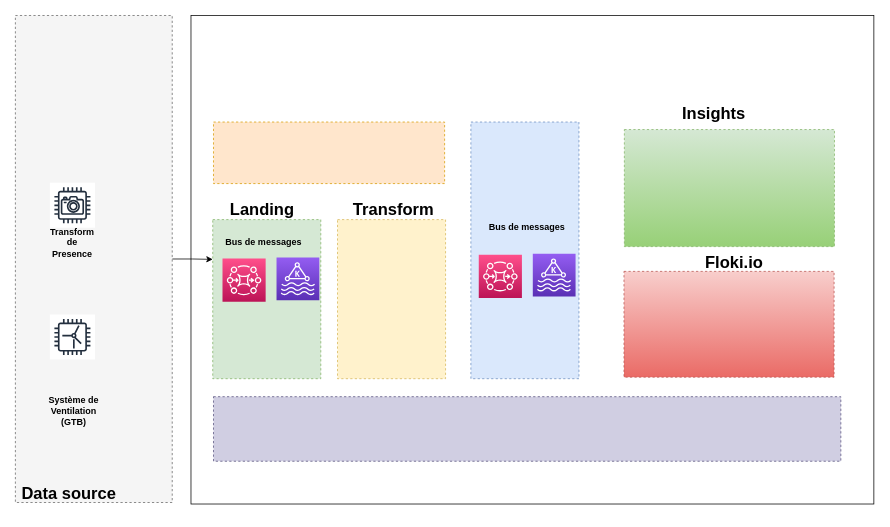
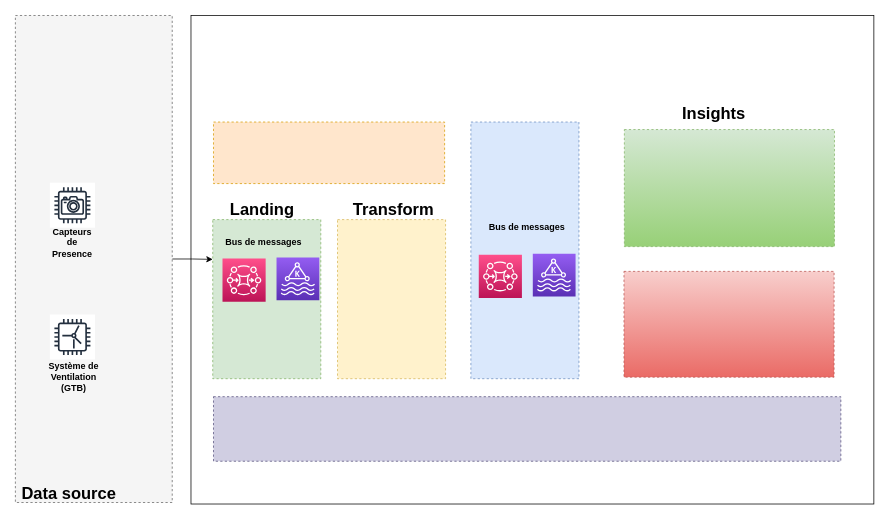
node "Transform de Presence": label "Transform de Presence" -> "Capteurs de Presence"
node "Floki.io": removed
node "Système de Ventilation (GTB)": moved (74, 411) -> (74, 377)
